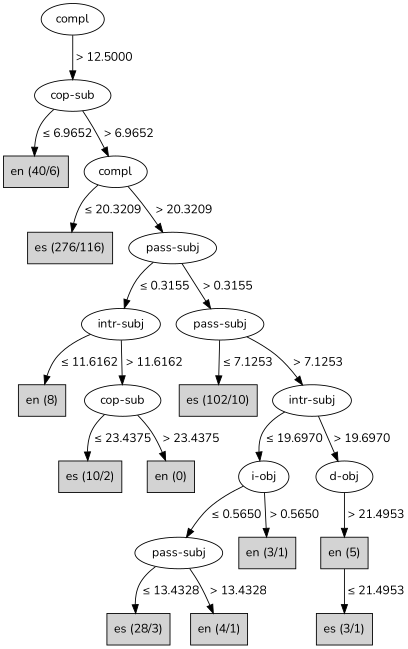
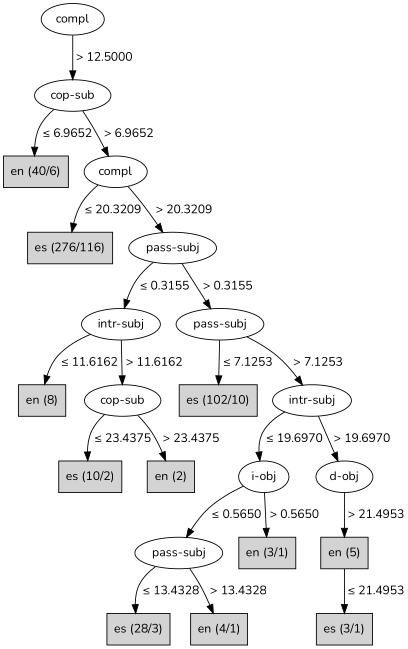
node "en (0)": label "en (0)" -> "en (2)"
